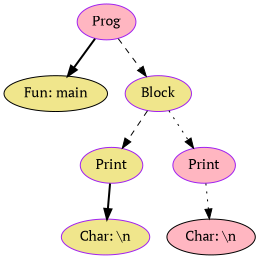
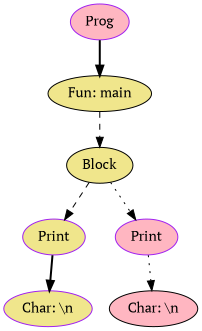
edge "Prog" -> "Block": now "Fun: main" -> "Block"
node "Block": color purple -> black
